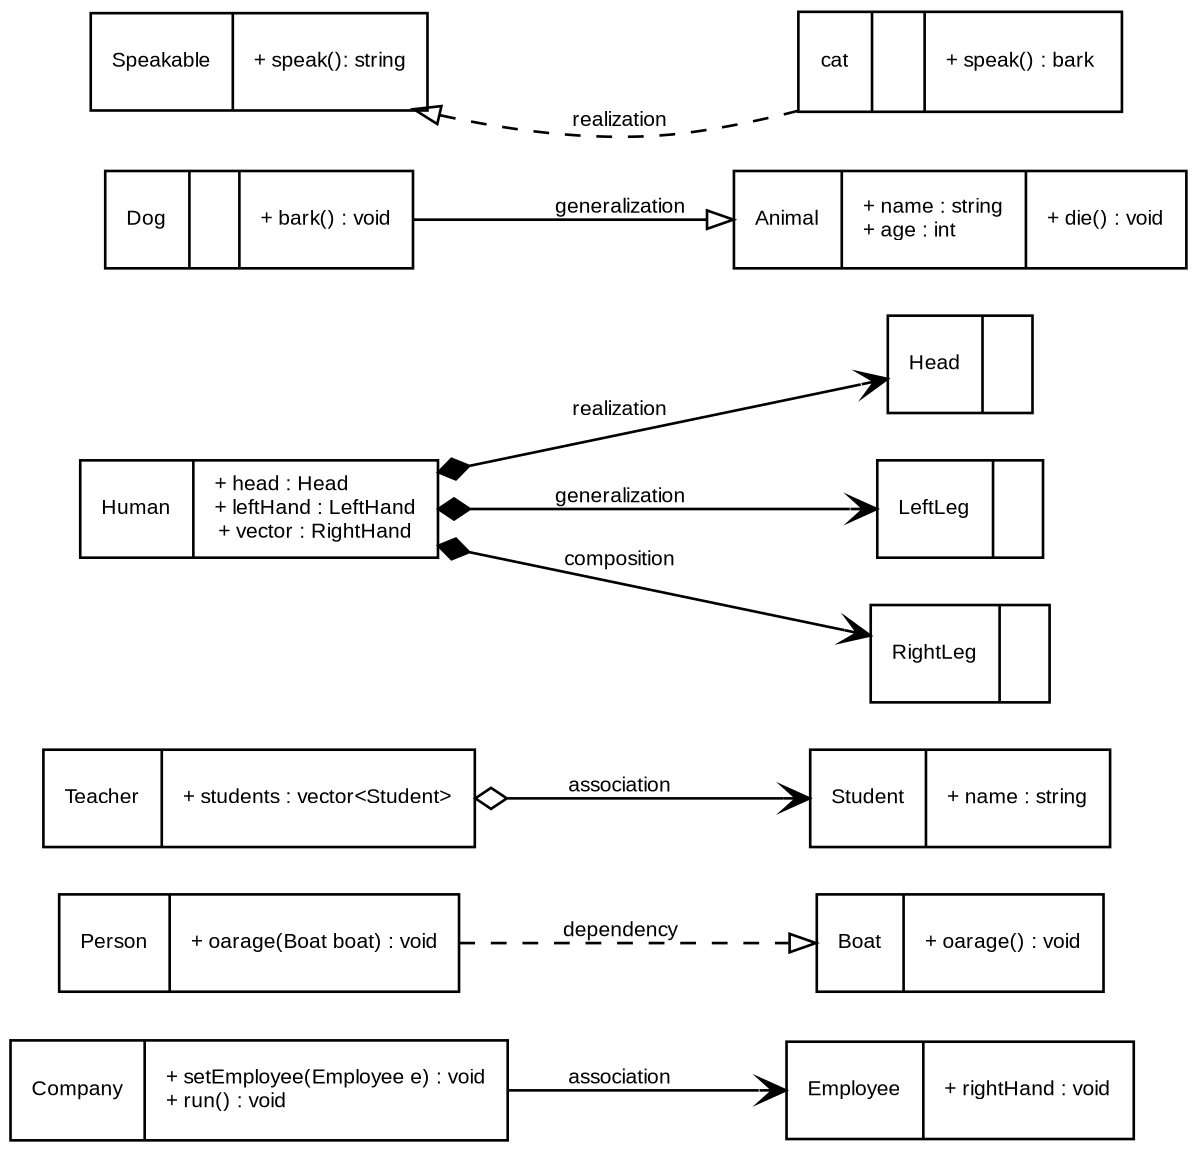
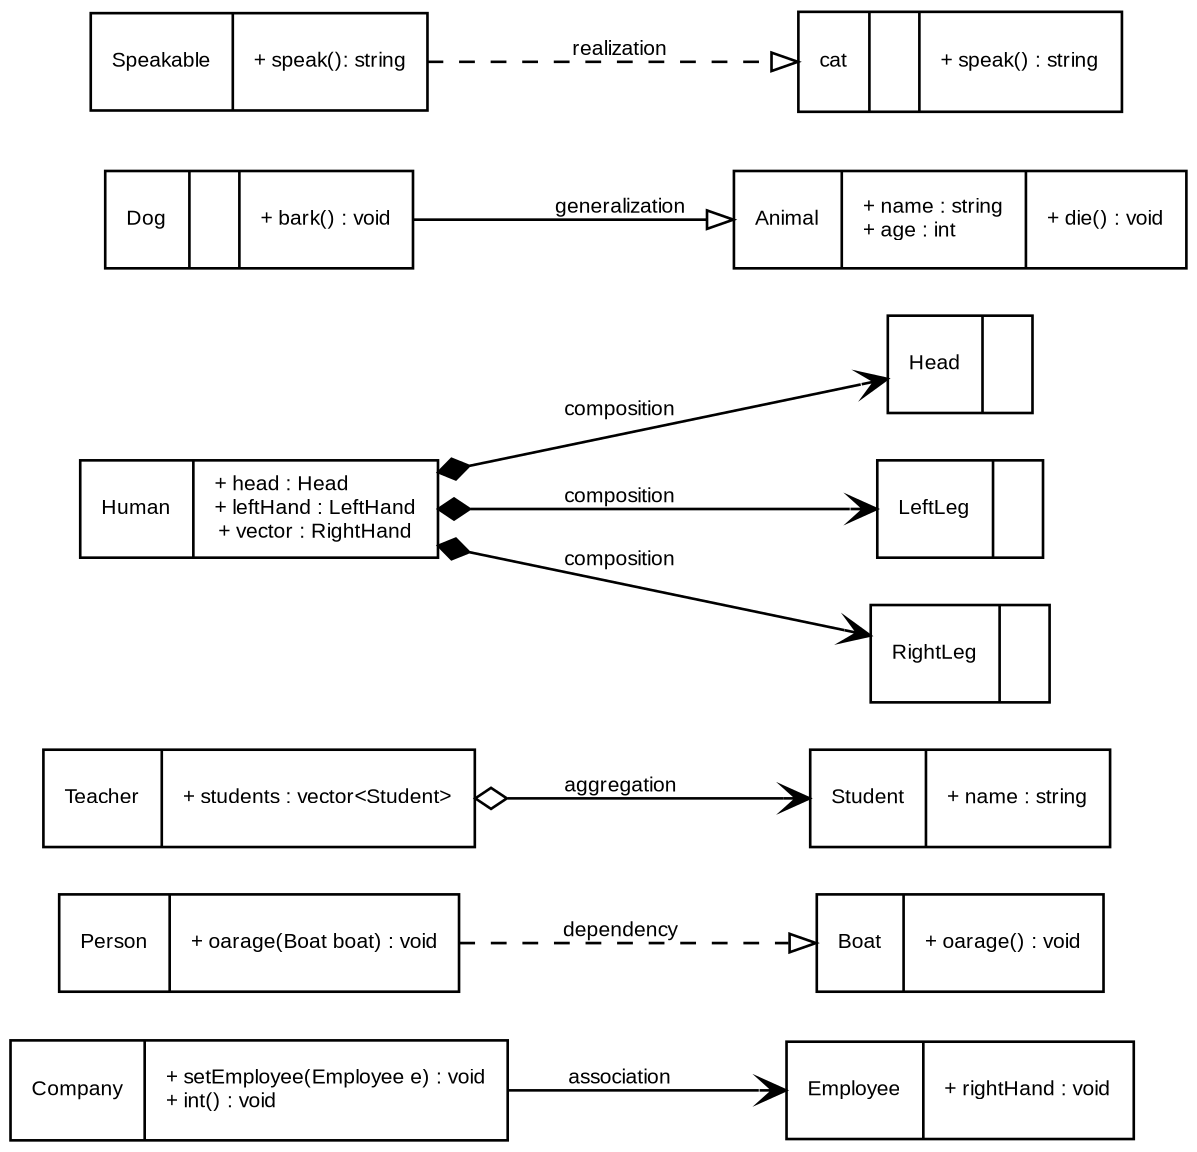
node "cat": text "+ speak() : bark" -> "+ speak() : string"
edge "cat" -> "Speakable": reversed
edge "Head" -- "Human": label "realization" -> "composition"
edge "Human" -- "LeftLeg": label "generalization" -> "composition"
edge "Teacher" -- "Student": label "association" -> "aggregation"
node "Company": text "+ run() : void" -> "+ int() : void"
